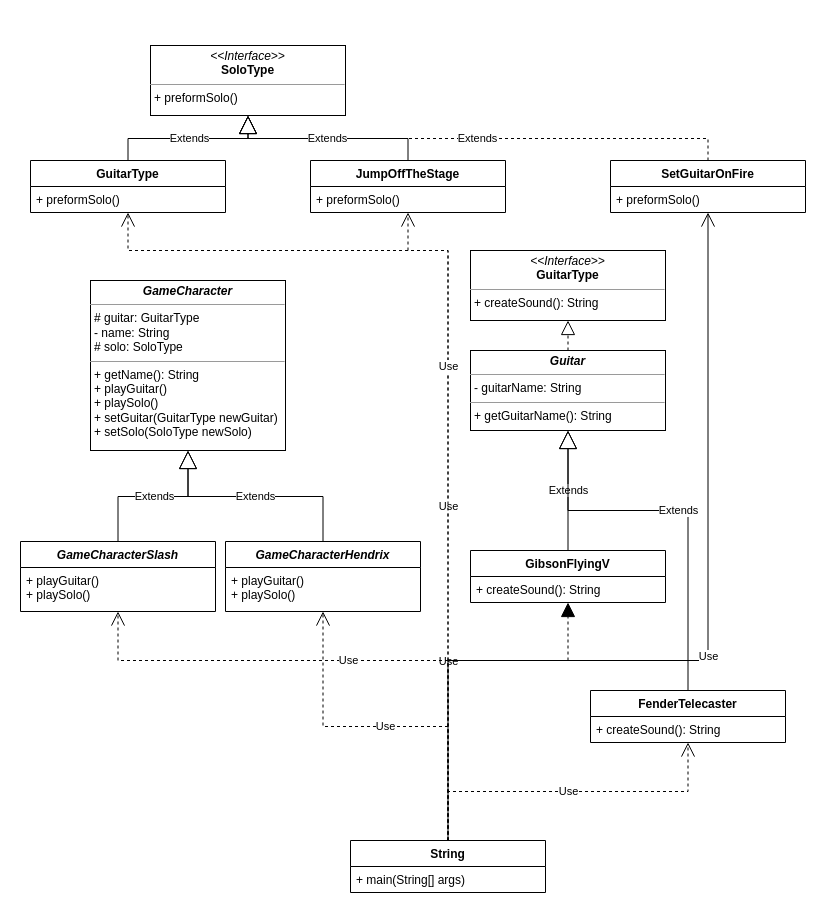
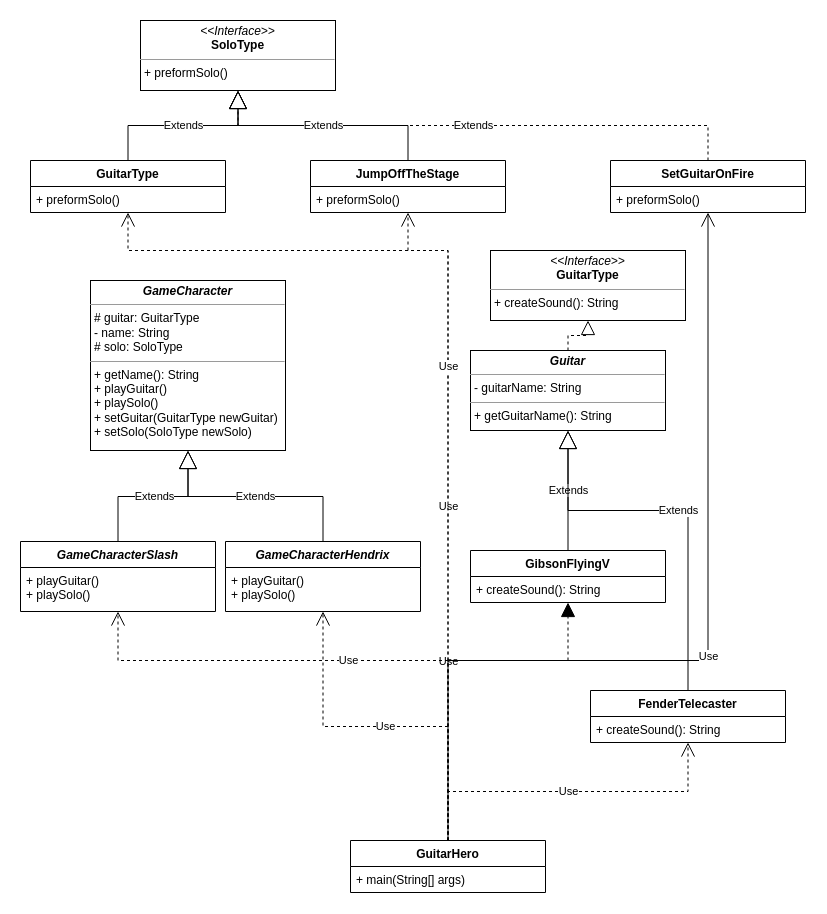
node "<<Interface>> SoloType + preformSolo()": moved (248, 81) -> (238, 56)
node "<<Interface>> GuitarType + createSound(): String": moved (568, 286) -> (588, 286)
node "String": label "String" -> "GuitarHero"
